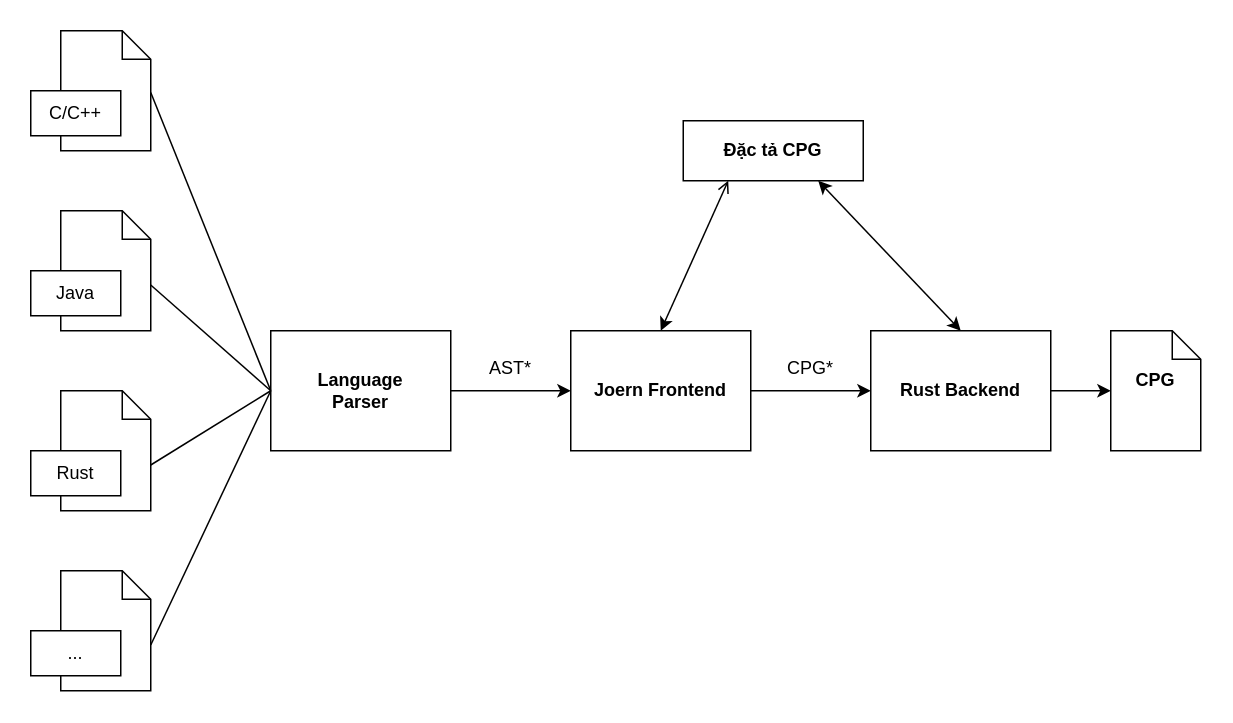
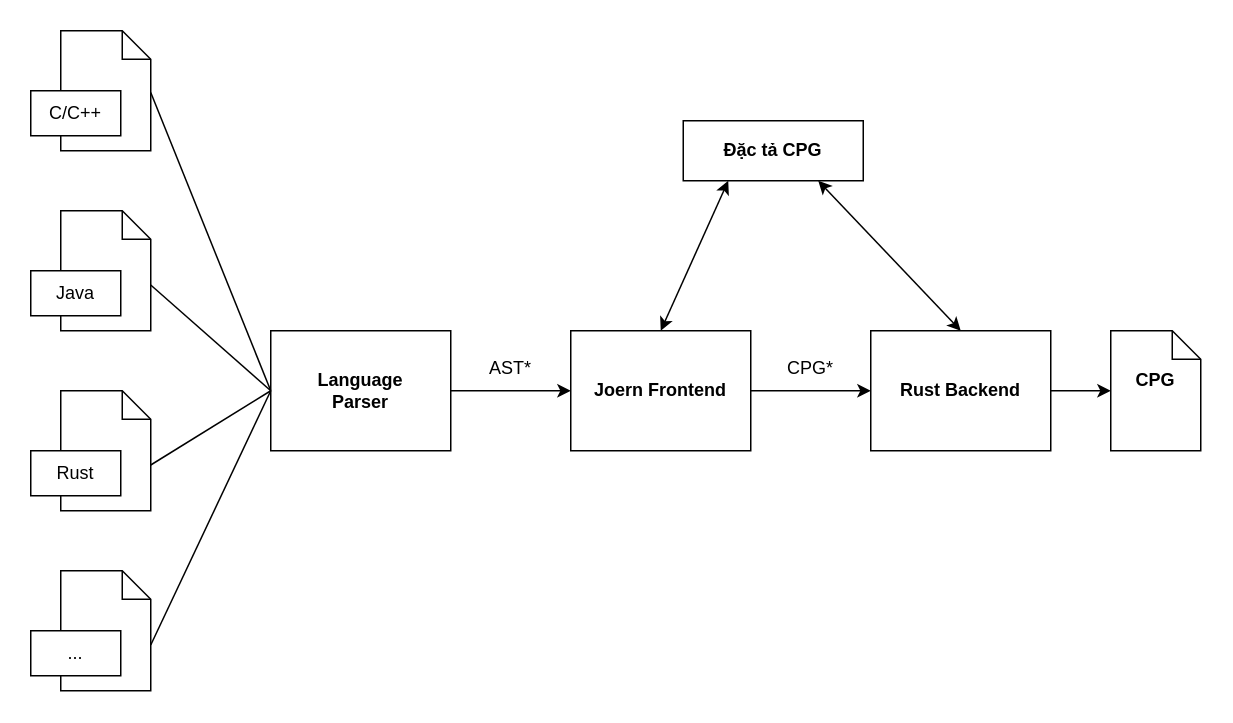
edge "Đặc tả CPG" -- "Joern Frontend": arrowhead open -> classic
